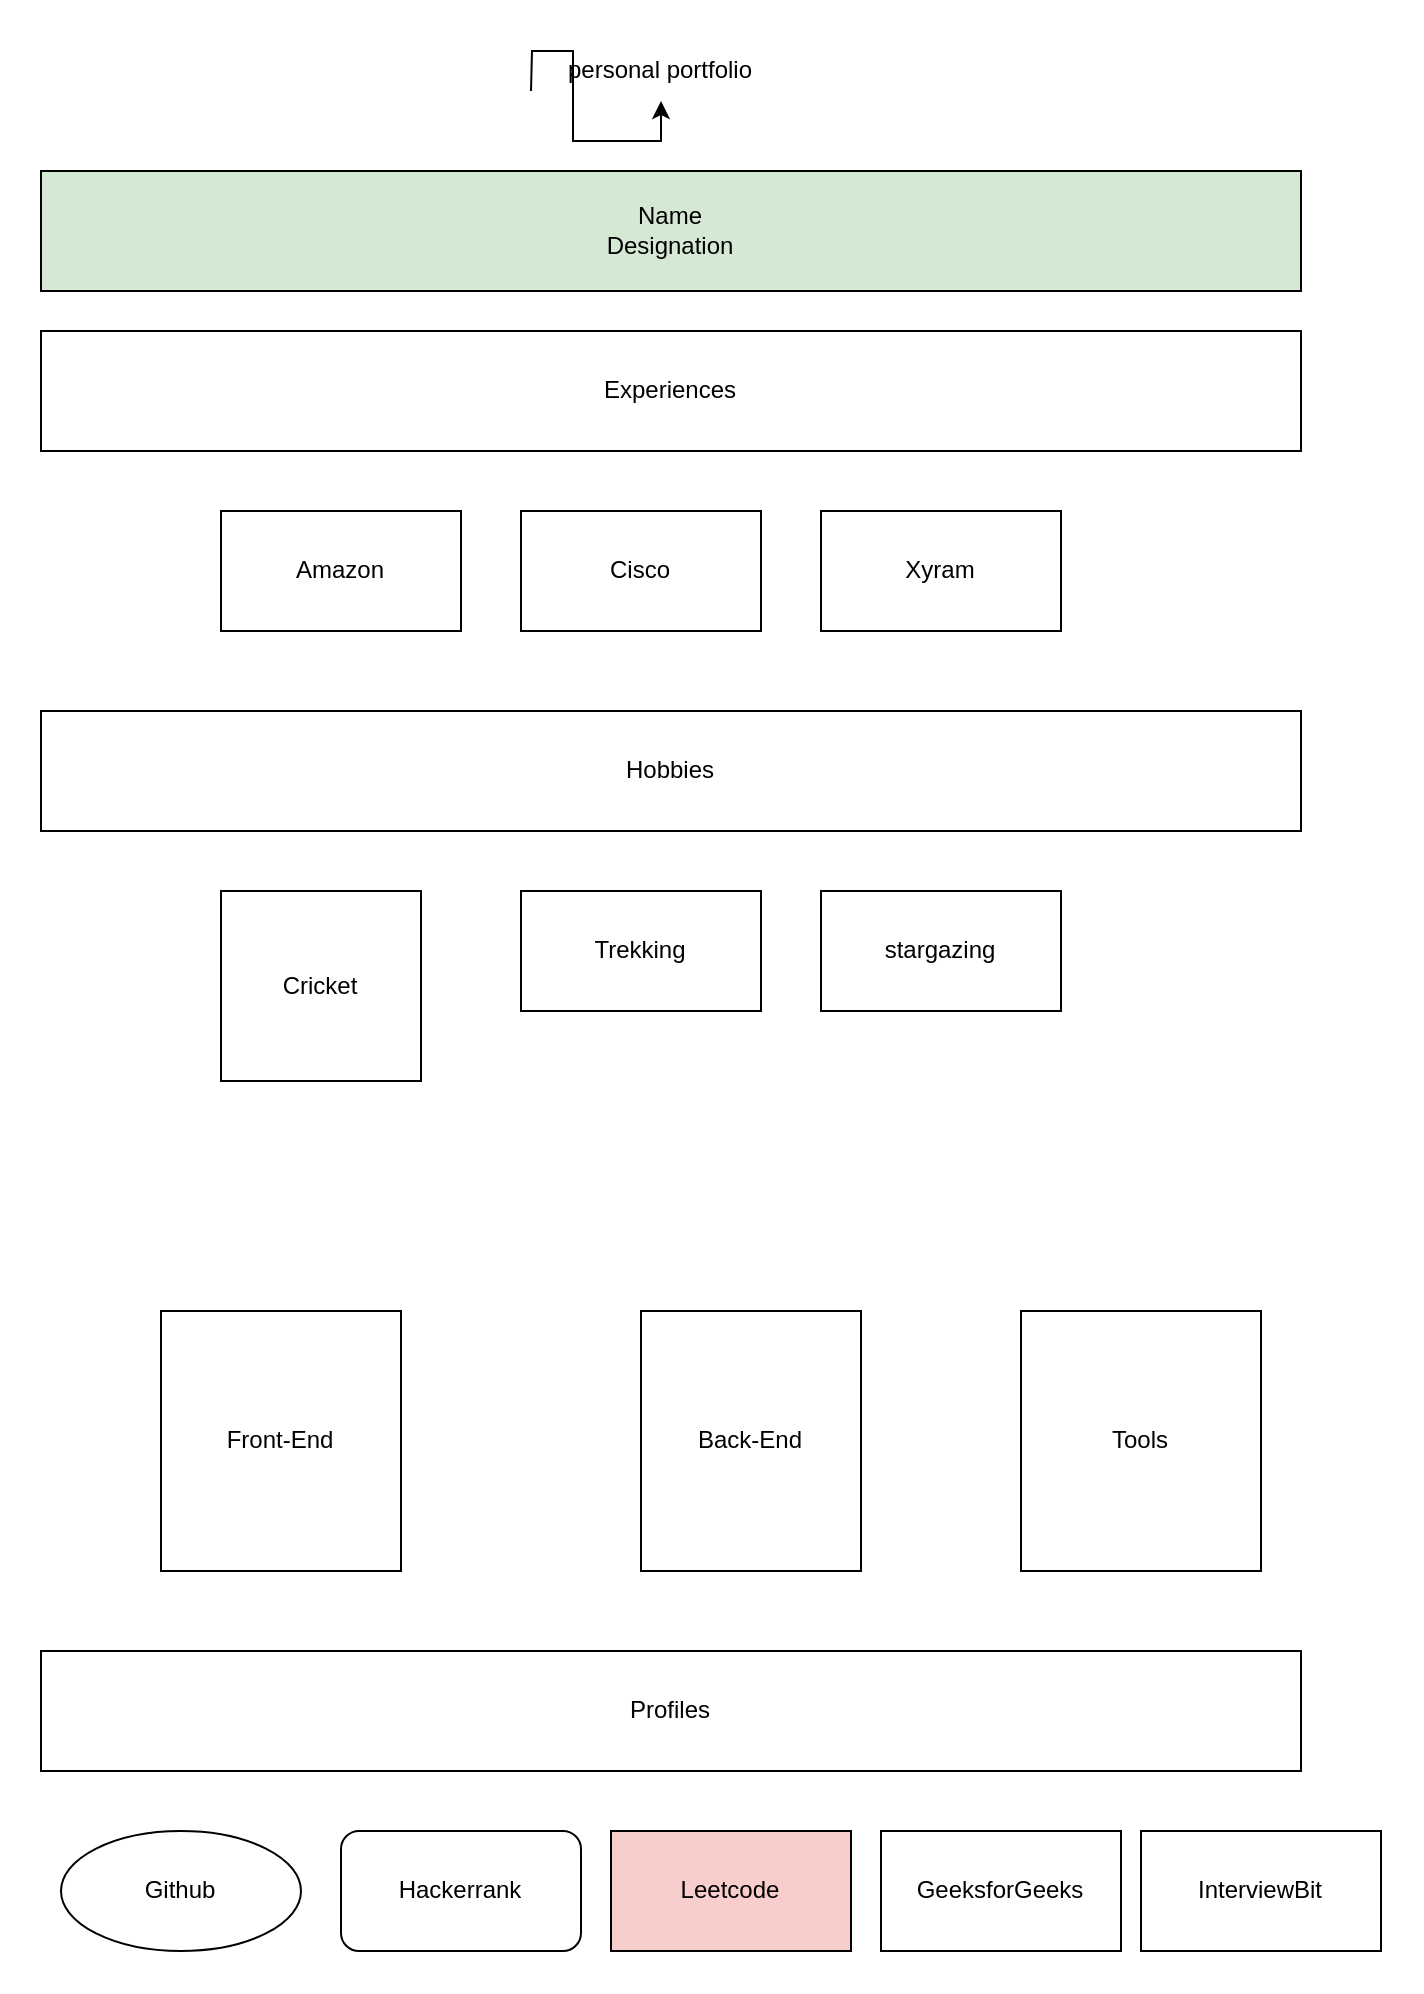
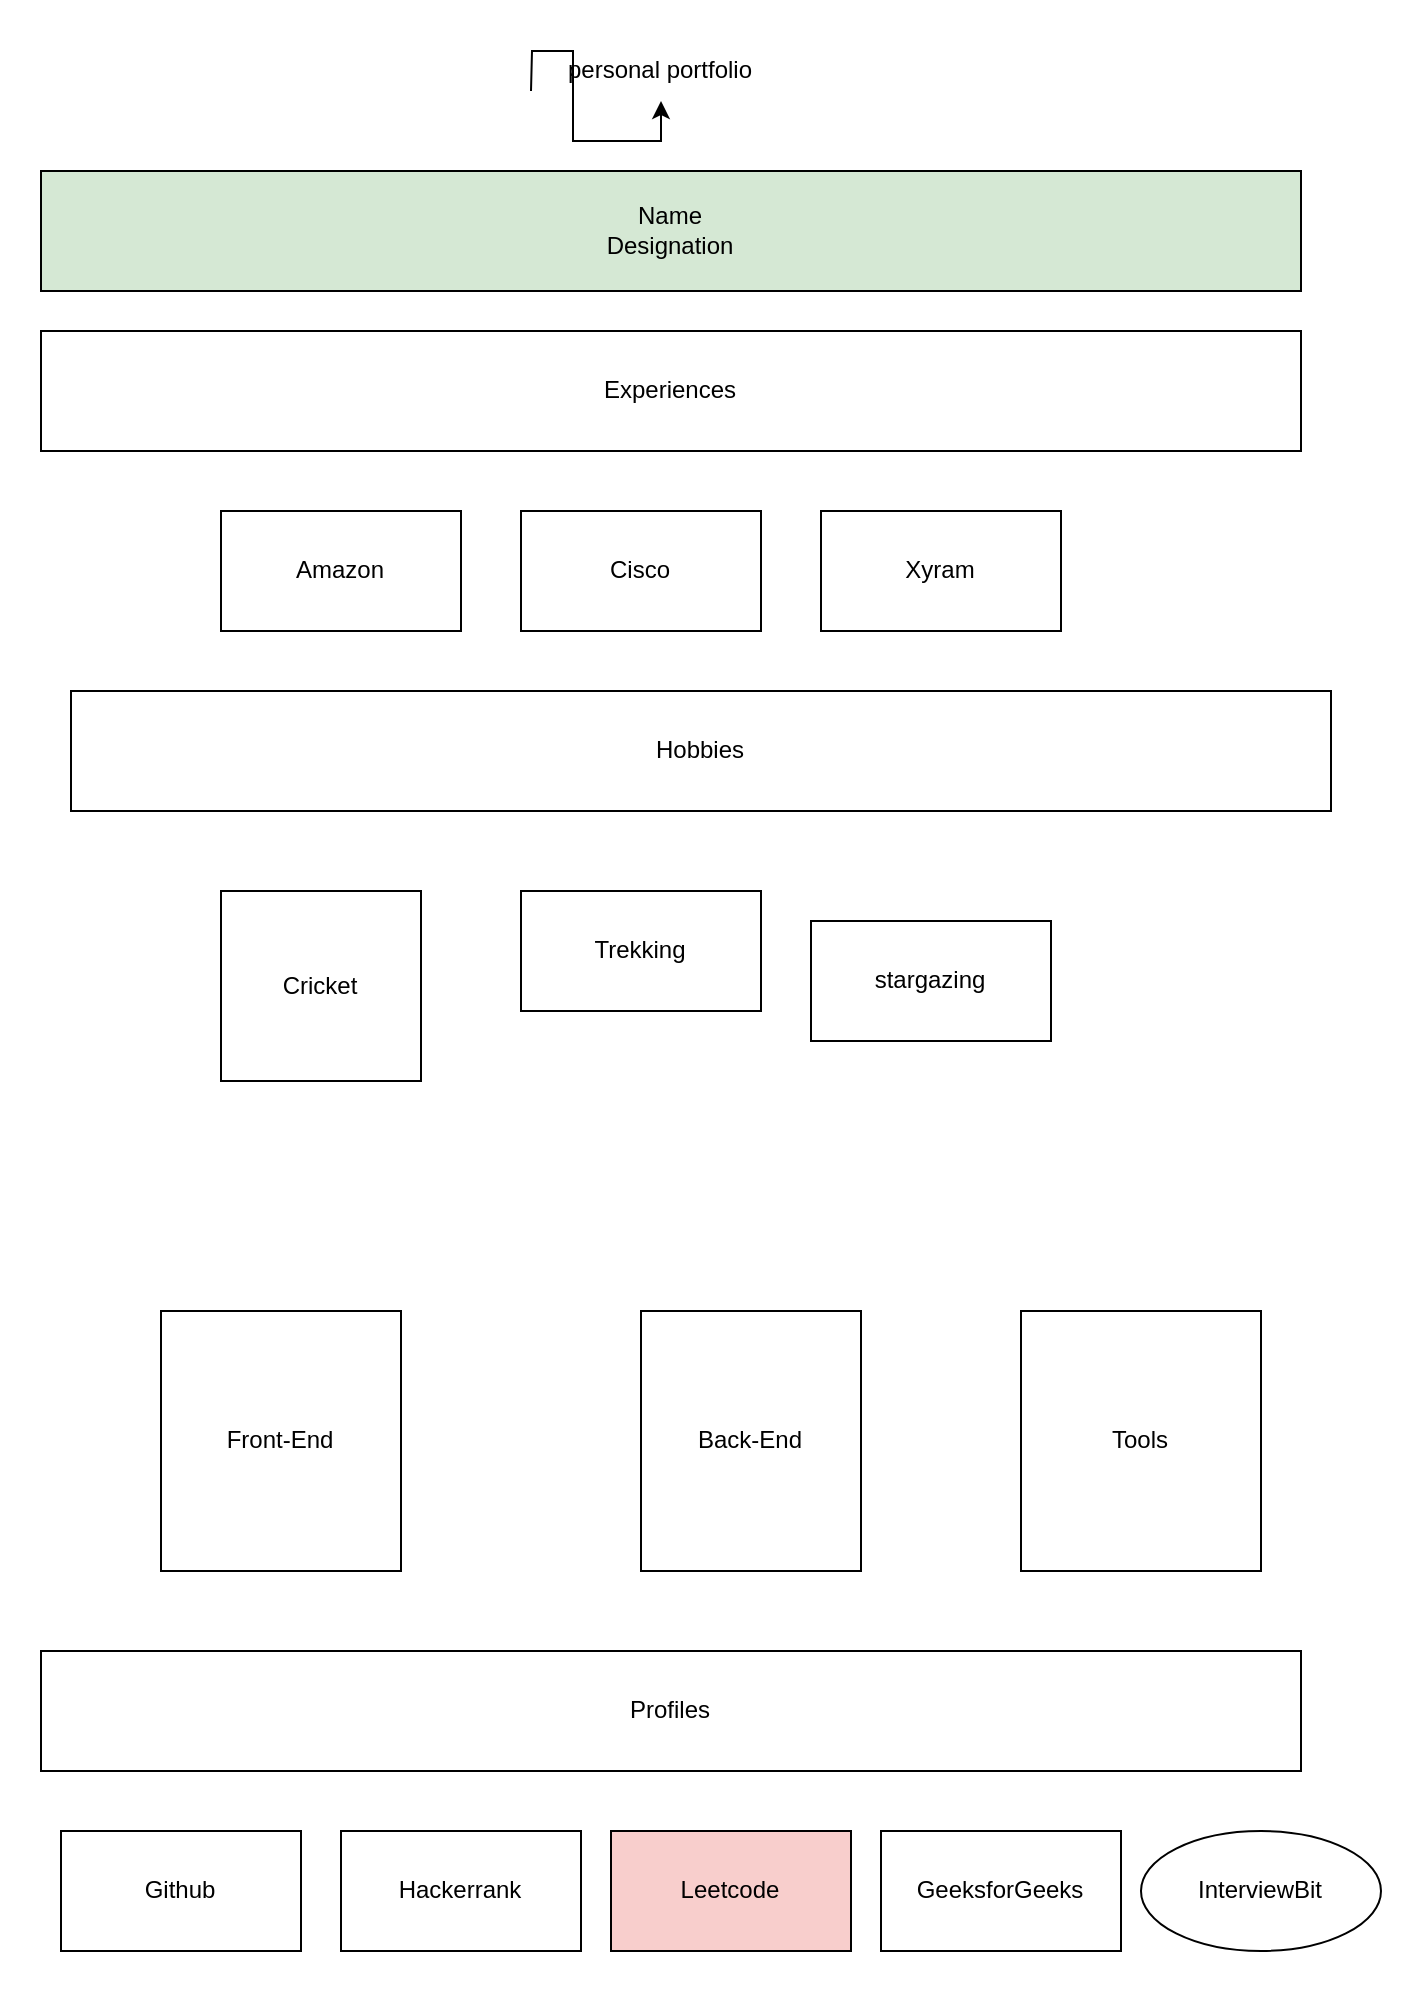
node "Hobbies": moved (671, 771) -> (701, 751)
node "stargazing": moved (941, 951) -> (931, 981)
node "Github": shape ellipse -> rectangle
node "Hackerrank": shape rounded rectangle -> rectangle
node "InterviewBit": shape rectangle -> ellipse
